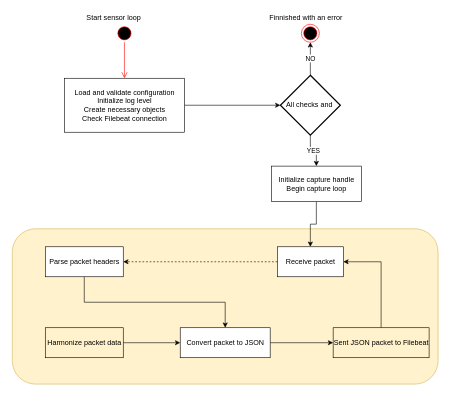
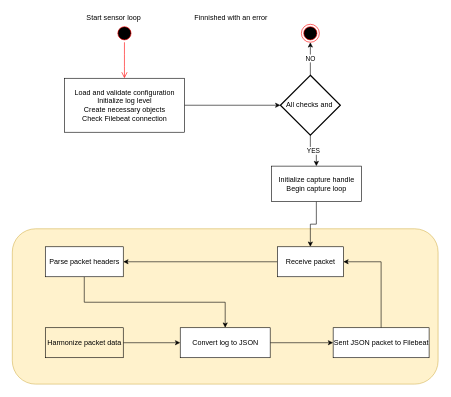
node "Finnished with an error": moved (311, 18) -> (236, 18)
edge "Receive packet" -> "Parse packet headers": style dashed -> solid
node "Convert packet to JSON": label "Convert packet to JSON" -> "Convert log to JSON"
node "Sent JSON packet to Filebeat": fillcolor #fff2cc -> #ffffff
